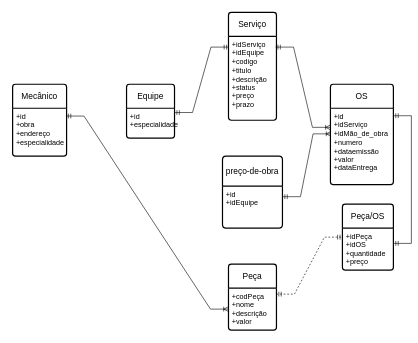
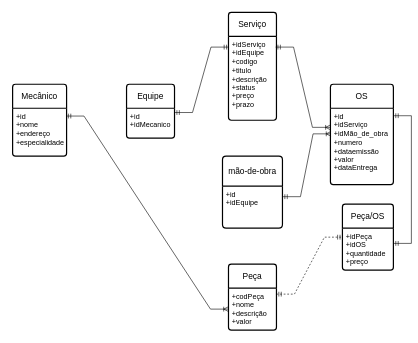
node "+id +especialidade": label "+id +especialidade" -> "+id +idMecanico"
node "+id +obra +endereço +especialidade": label "+id +obra +endereço +especialidade" -> "+id +nome +endereço +especialidade"
node "preço-de-obra": label "preço-de-obra" -> "mão-de-obra"
